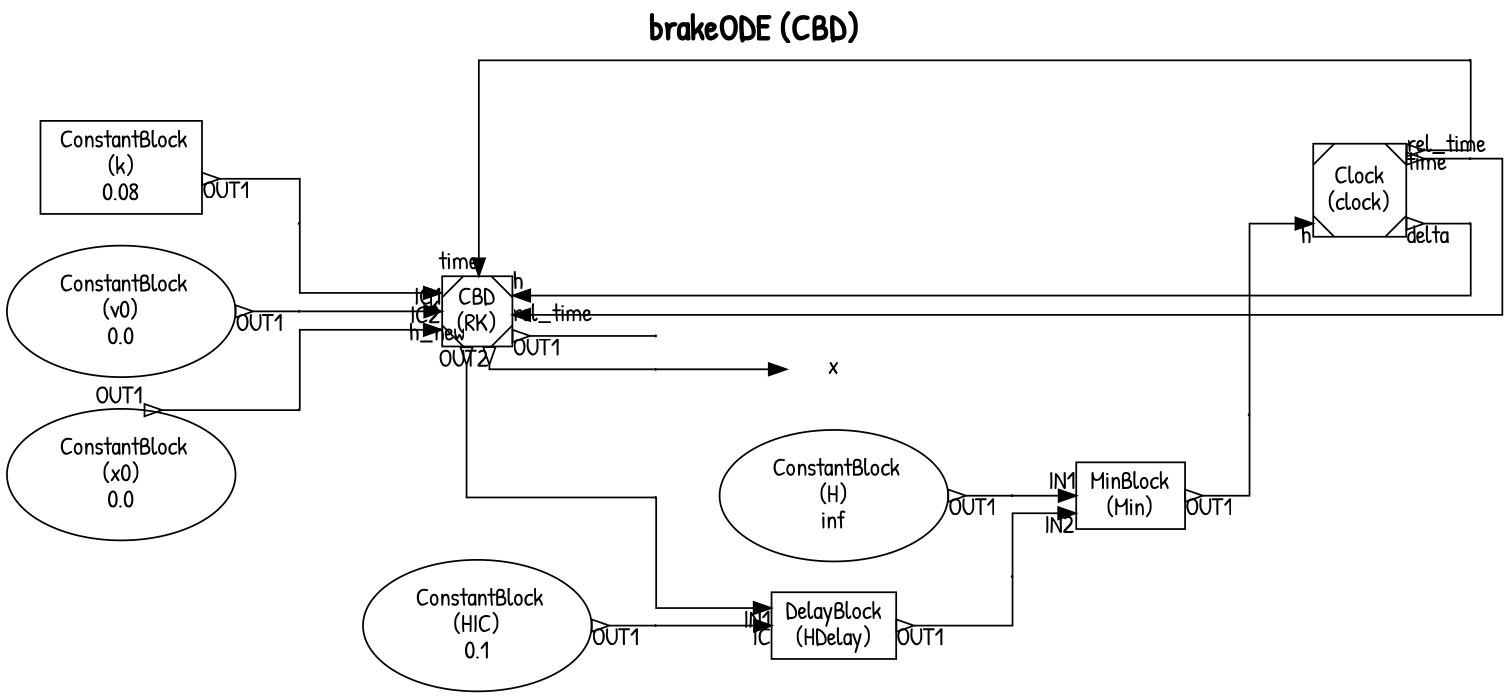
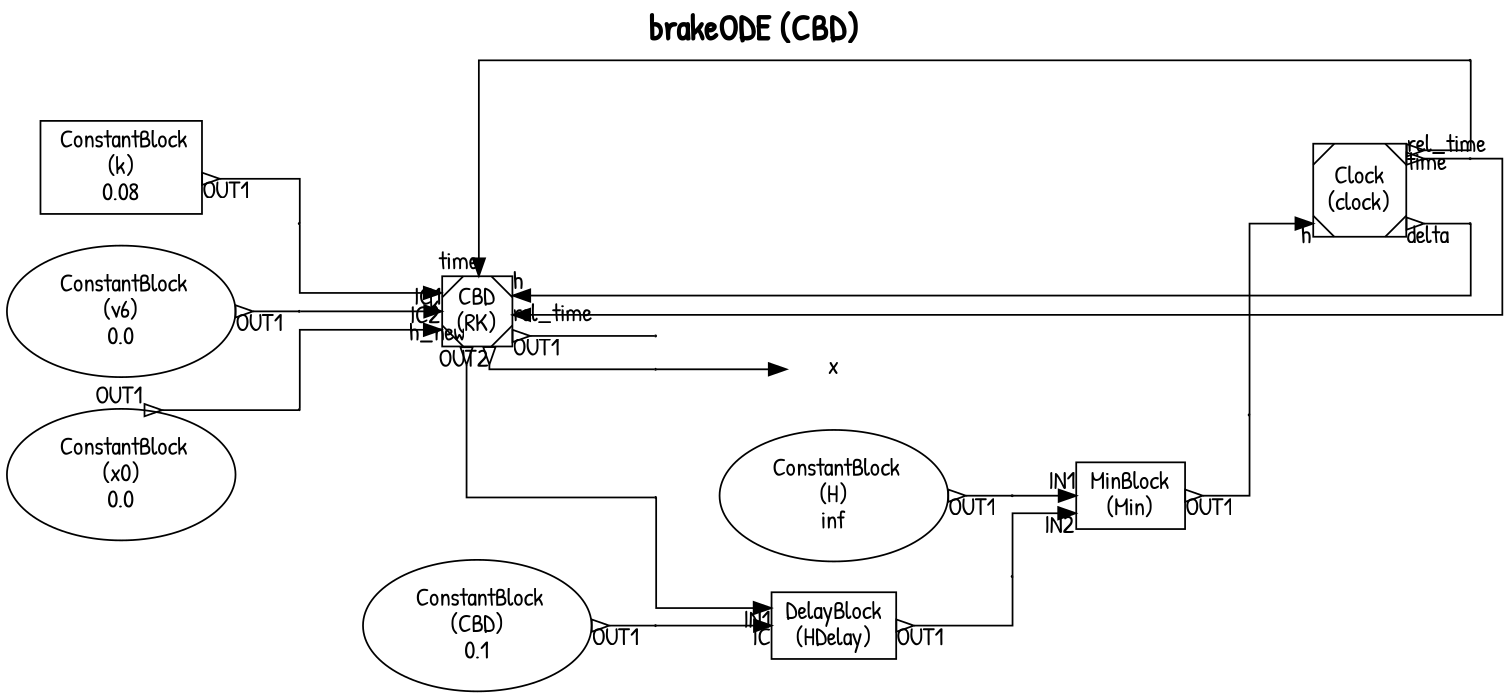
node "ConstantBlock (v0) 0.0": label "ConstantBlock (v0) 0.0" -> "ConstantBlock (v6) 0.0"
node "ConstantBlock (HIC) 0.1": label "ConstantBlock (HIC) 0.1" -> "ConstantBlock (CBD) 0.1"
